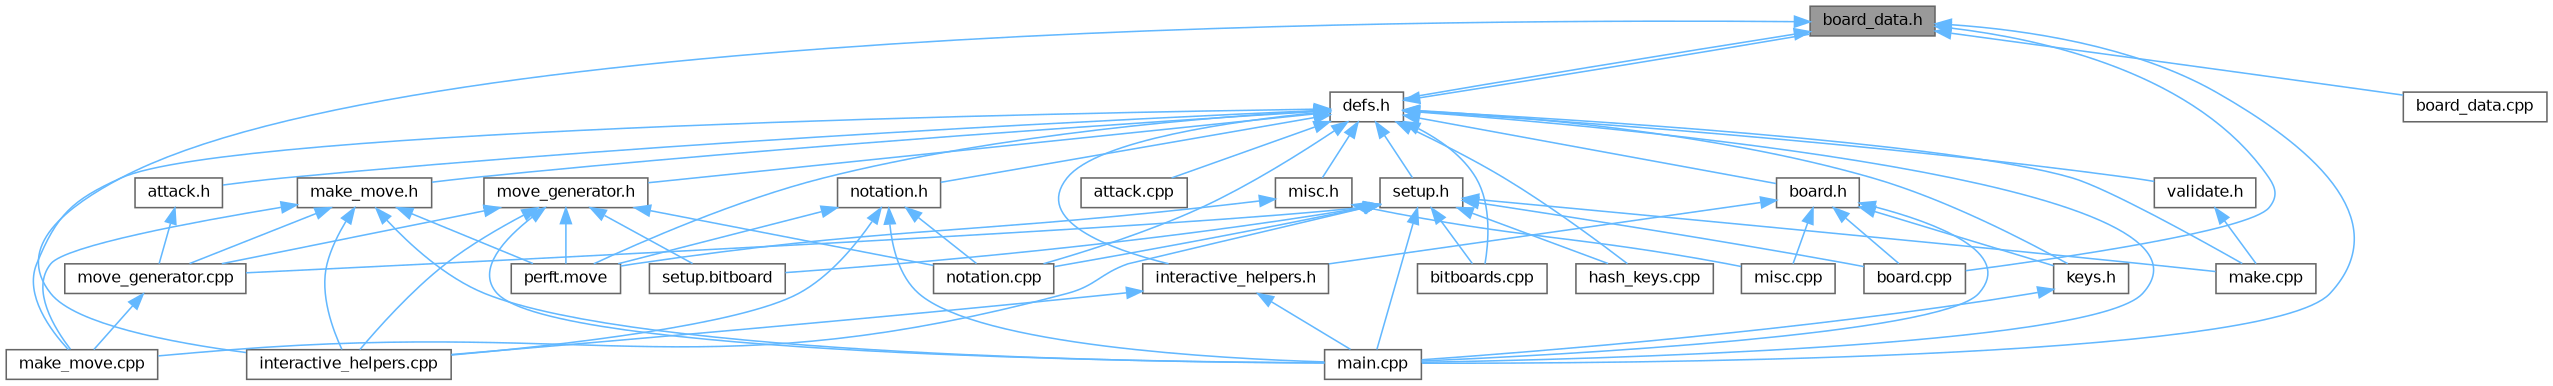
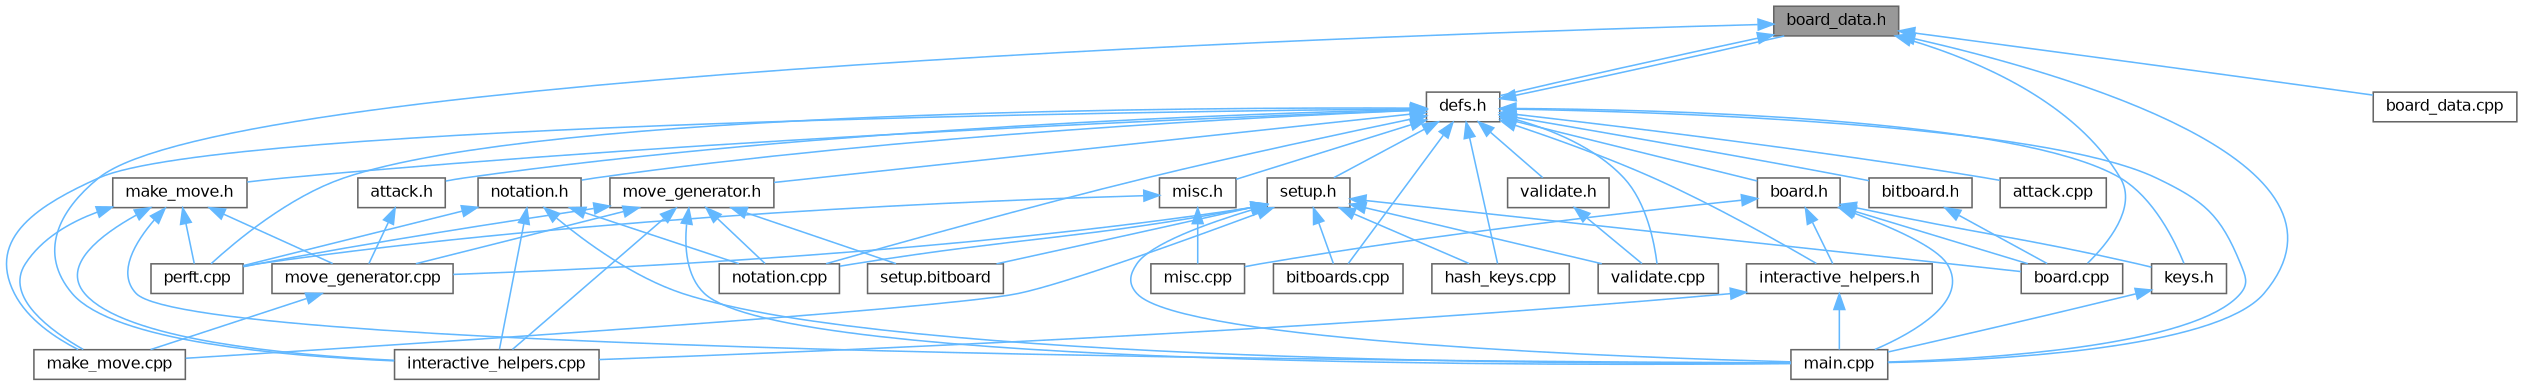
node "bitboard.h": added
node "perft.move": label "perft.move" -> "perft.cpp"
node "make.cpp": label "make.cpp" -> "validate.cpp"
